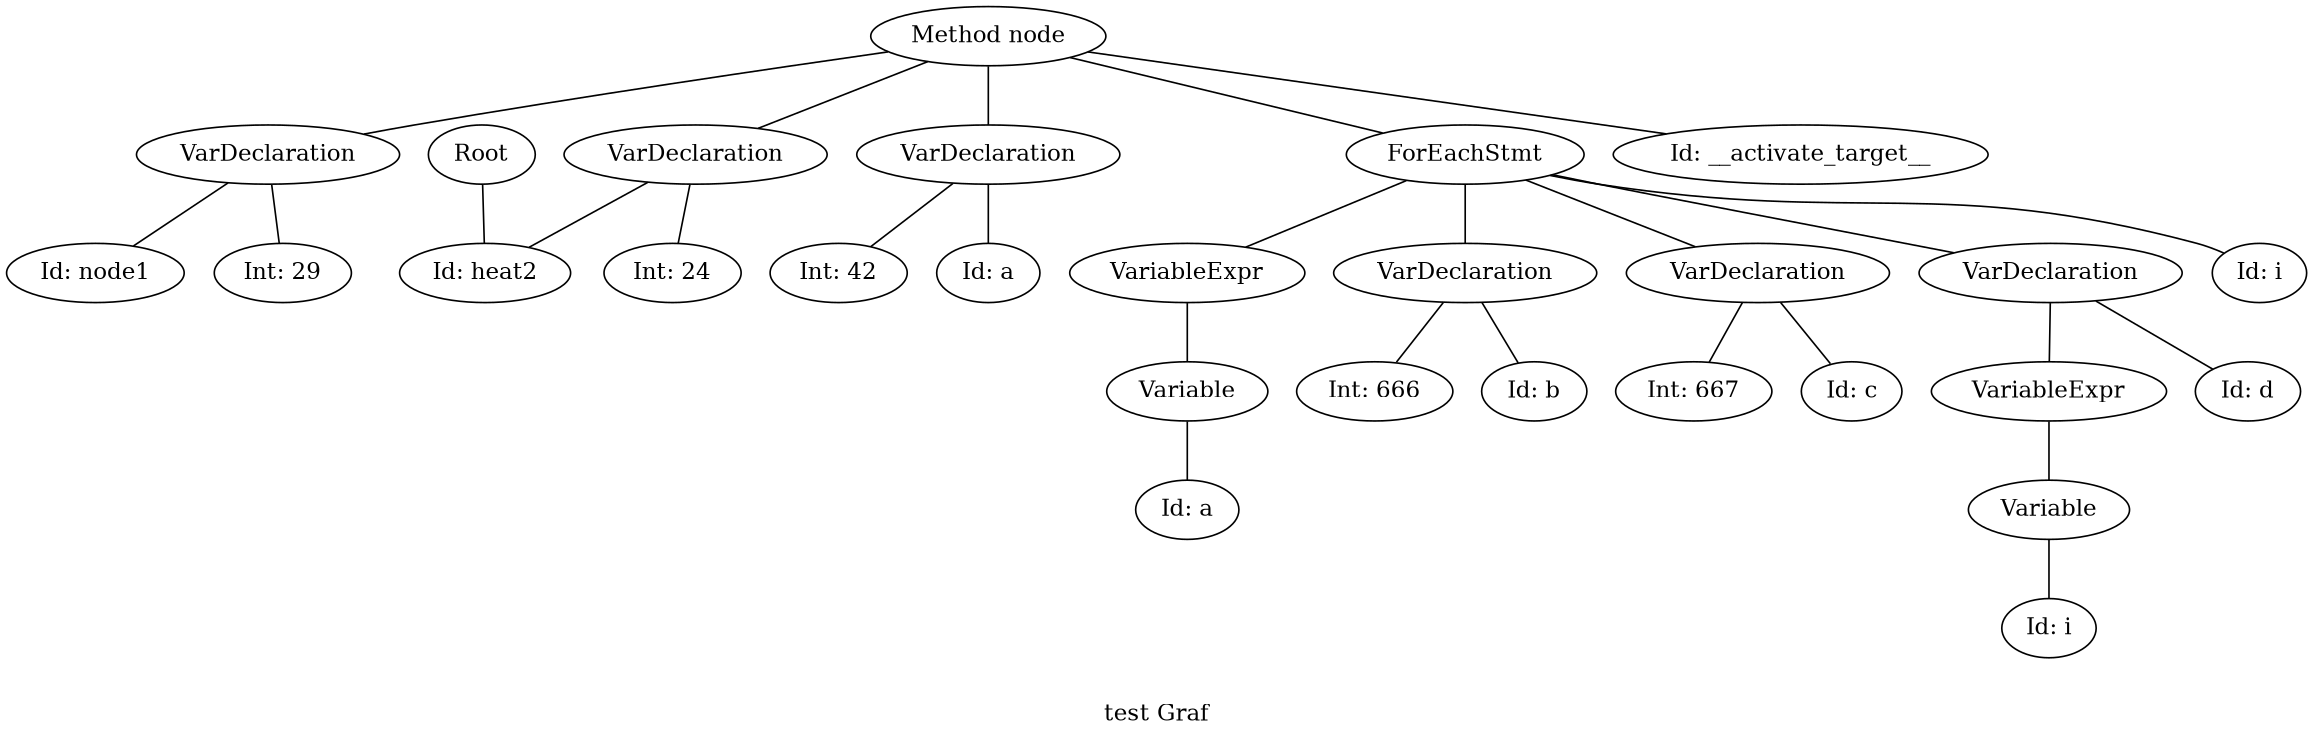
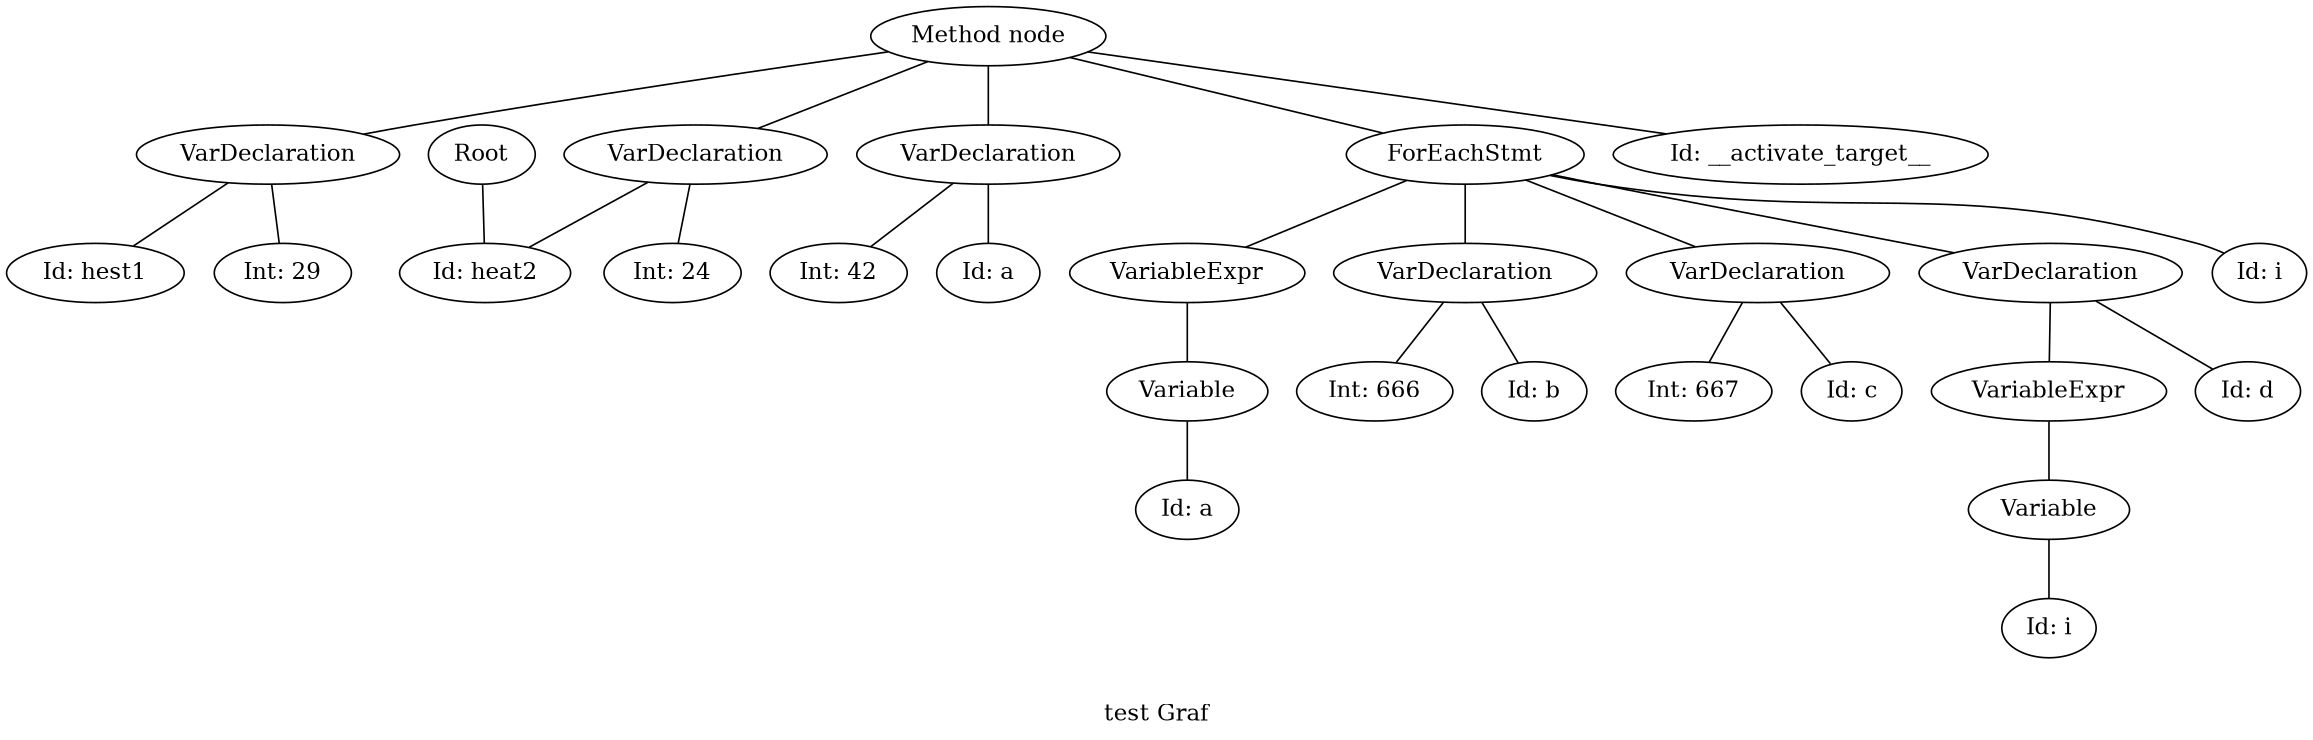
node "Id: node1": label "Id: node1" -> "Id: hest1"
